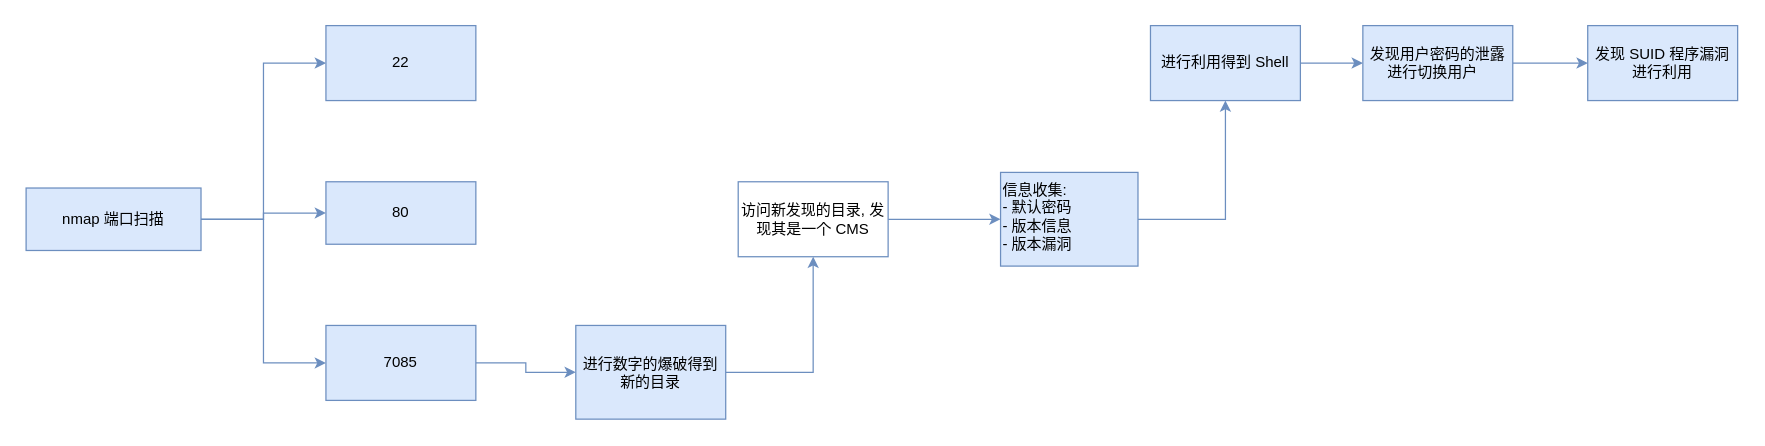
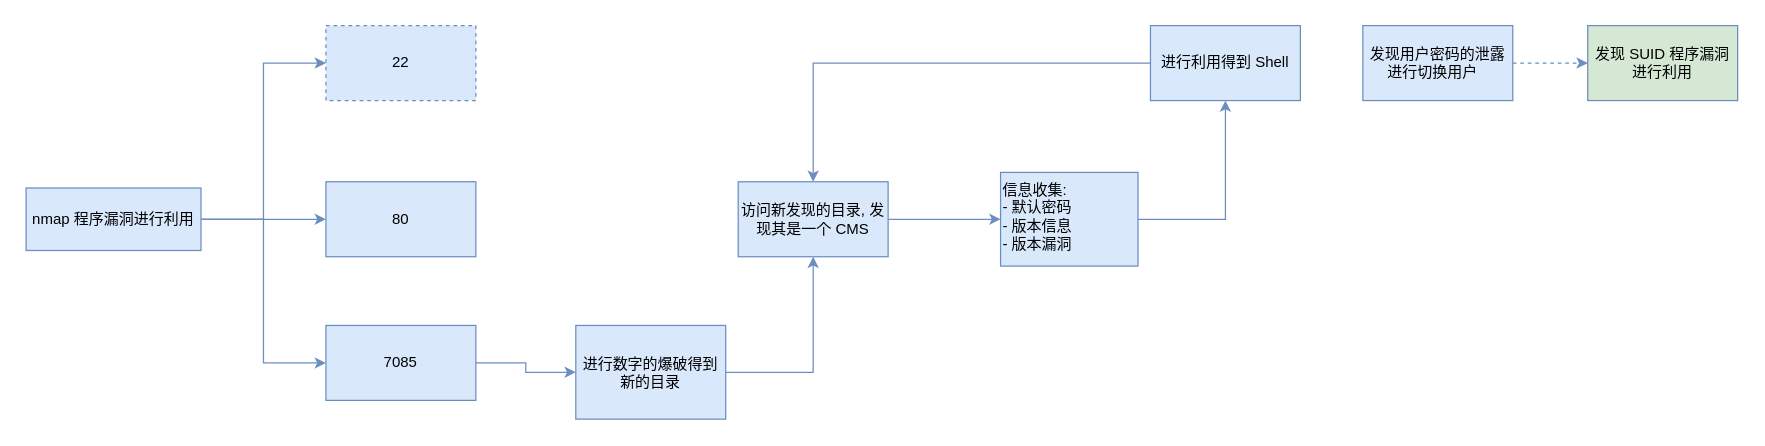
node "22": style solid -> dashed
edge "进行利用得到 Shell" -> "发现用户密码的泄露进行切换用户": now "进行利用得到 Shell" -> "访问新发现的目录, 发现其是一个 CMS"
edge "发现用户密码的泄露进行切换用户" -> "发现 SUID 程序漏洞进行利用": style solid -> dashed
node "发现 SUID 程序漏洞进行利用": fillcolor #dae8fc -> #d5e8d4
node "80": size 150x63 -> 150x75
node "nmap 端口扫描": label "nmap 端口扫描" -> "nmap 程序漏洞进行利用"
node "访问新发现的目录, 发现其是一个 CMS": fillcolor #ffffff -> #dae8fc
